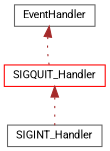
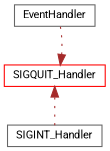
edge "SIGQUIT_Handler" -> "EventHandler": reversed
